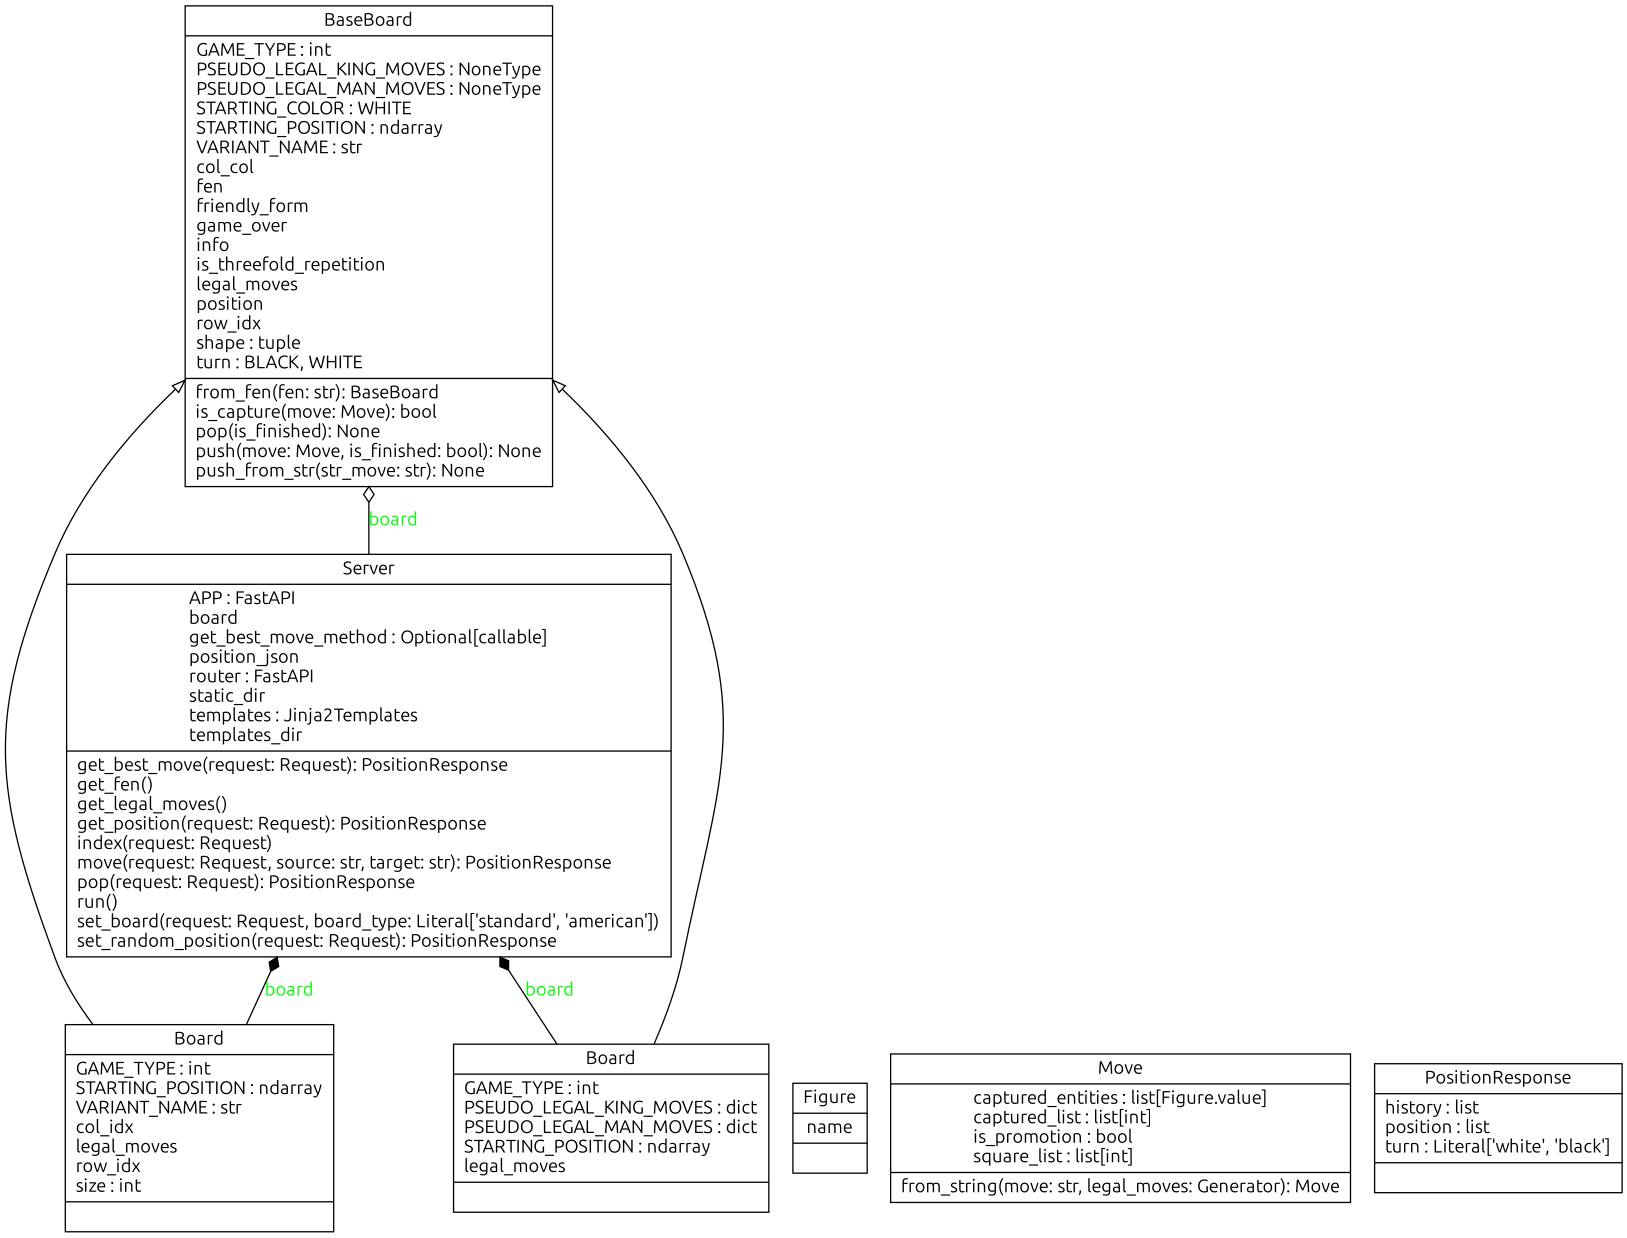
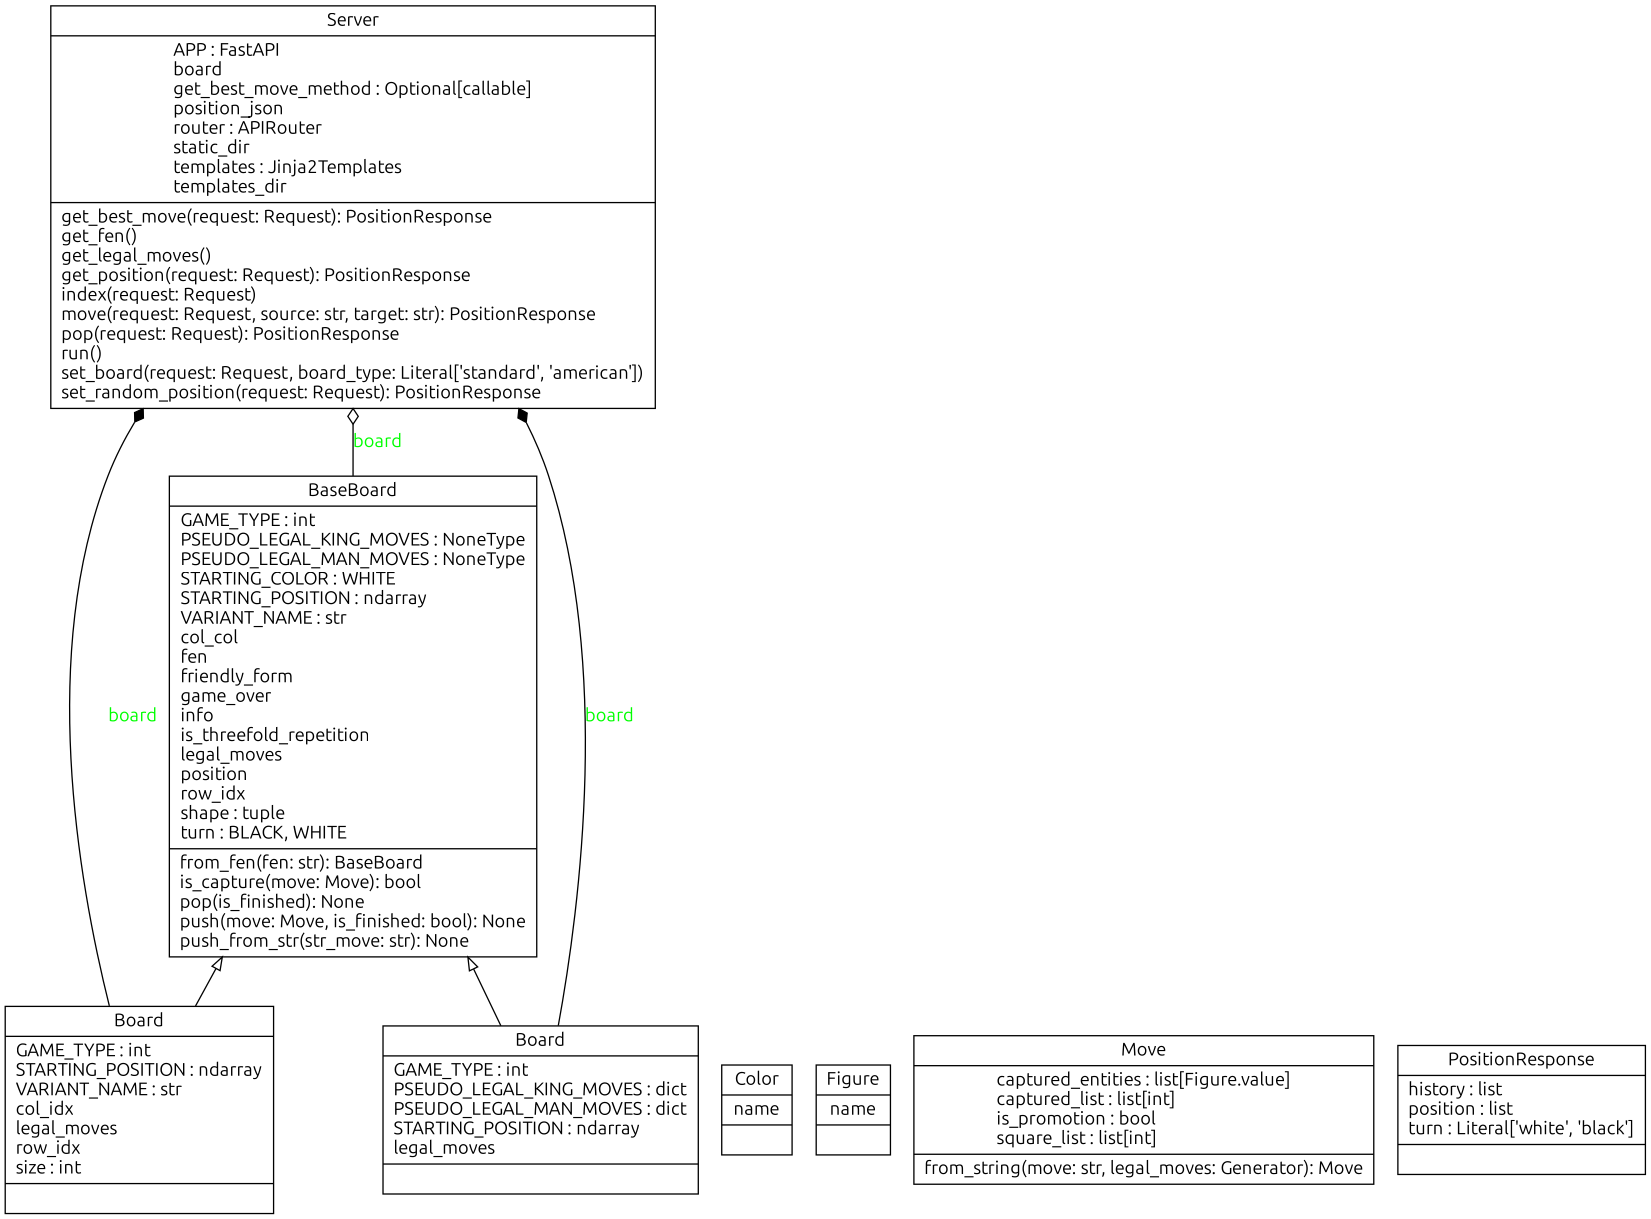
edge "Server" -> "BaseBoard": reversed
node "Server": text "router : FastAPI" -> "router : APIRouter"
node "Color": added
